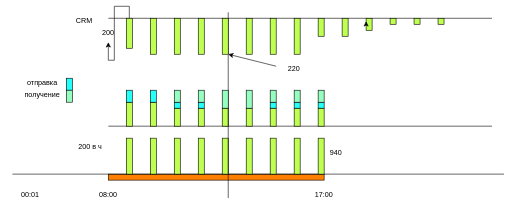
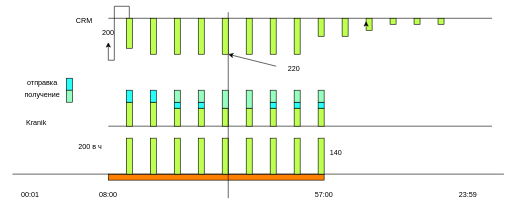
node "Kranik": added
node "940": label "940" -> "140"
node "17:00": label "17:00" -> "57:00"
node "23:59": added
